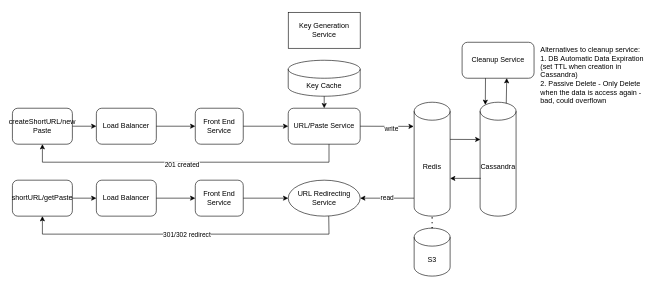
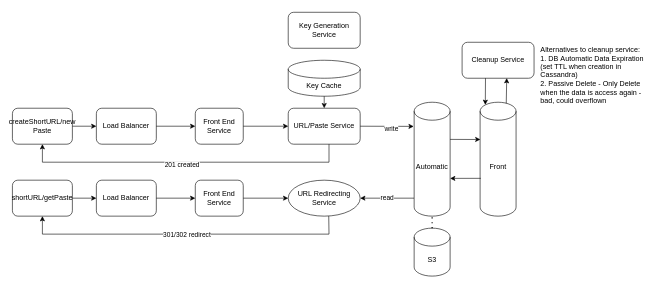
node "Key Generation Service": shape rectangle -> rounded rectangle
node "Redis": label "Redis" -> "Automatic"
node "Cassandra": label "Cassandra" -> "Front"
